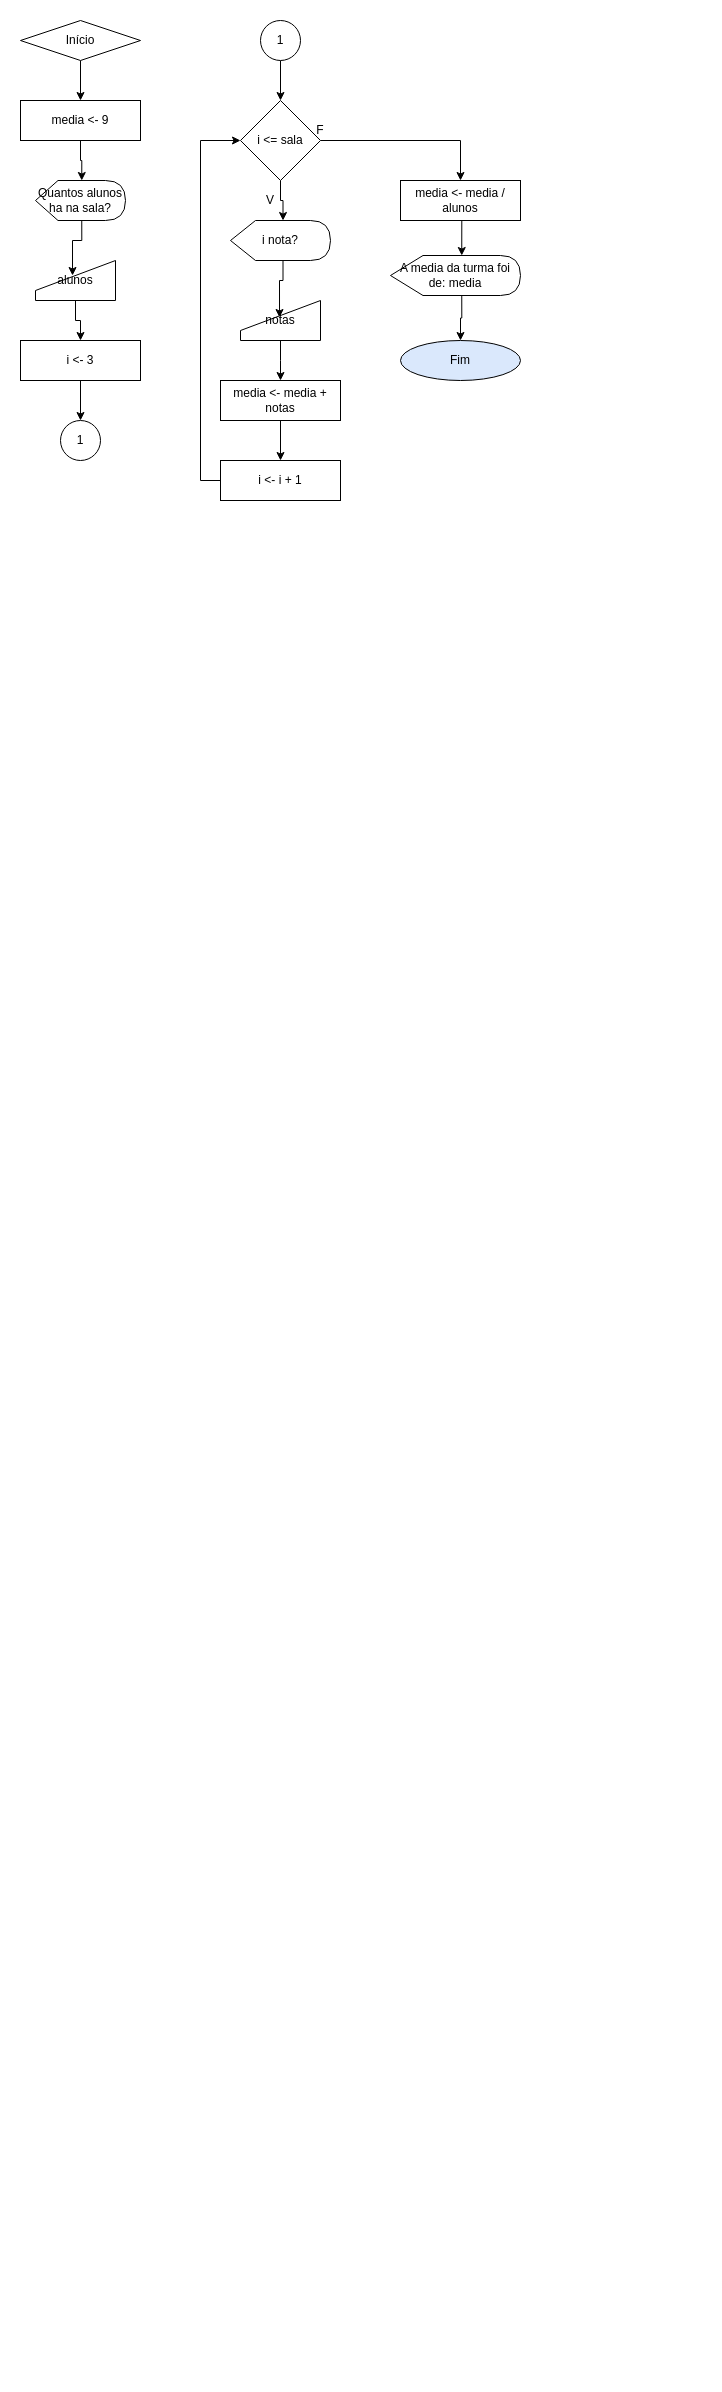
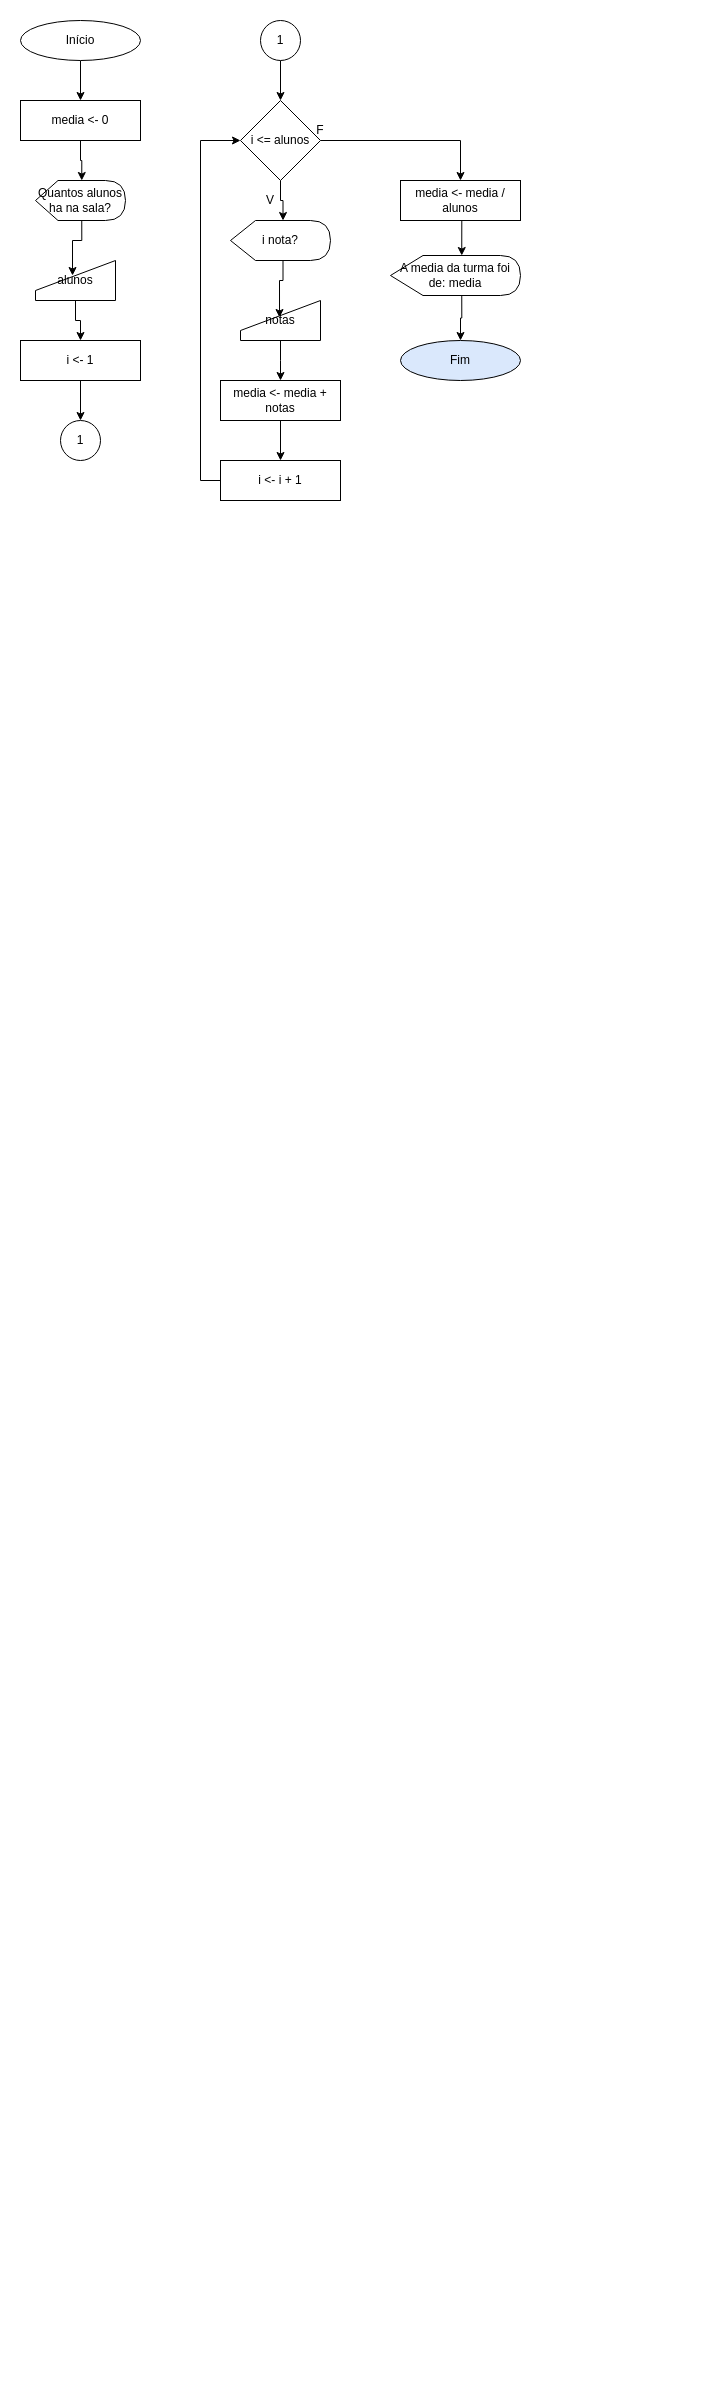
node "Início": shape diamond -> ellipse
node "media <- 9": label "media <- 9" -> "media <- 0"
node "i <= sala": label "i <= sala" -> "i <= alunos"
node "i <- 3": label "i <- 3" -> "i <- 1"
